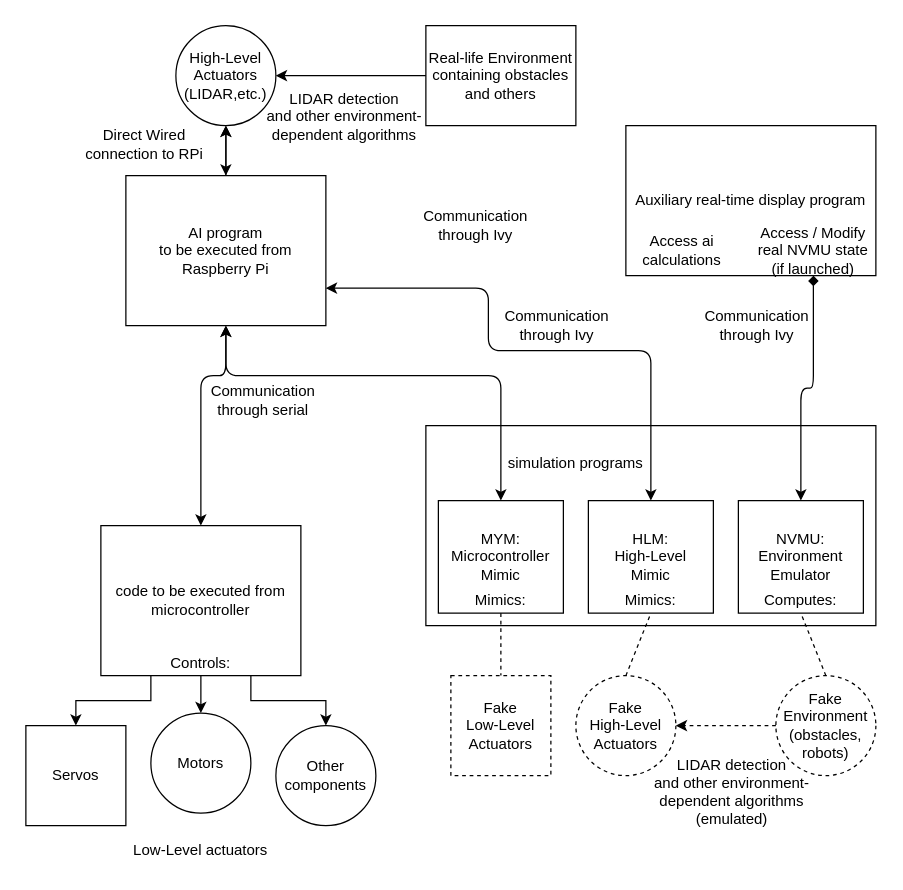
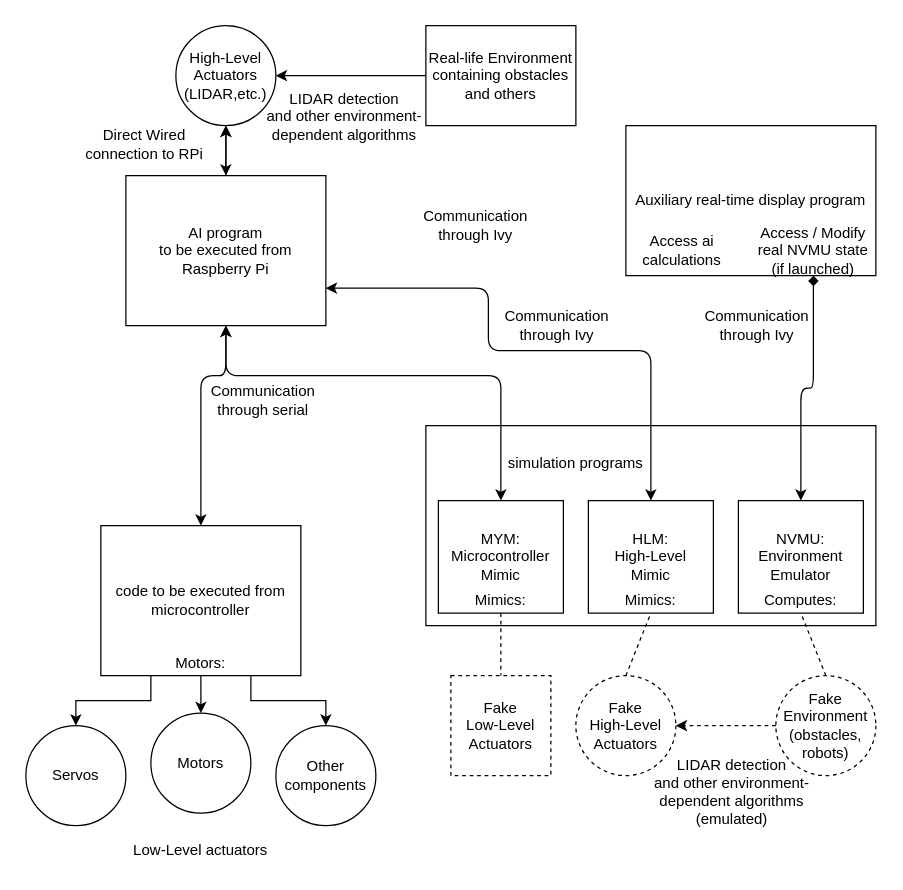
node "Controls:": label "Controls:" -> "Motors:"
node "Servos": shape rectangle -> ellipse
